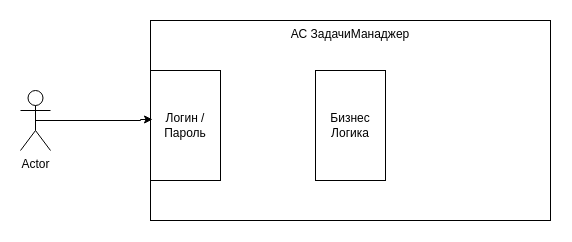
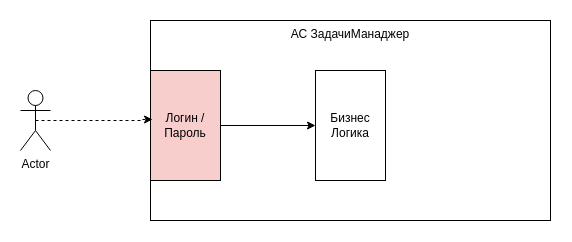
edge "Actor" -> "Логин / Пароль": style solid -> dashed
node "Логин / Пароль": fillcolor #ffffff -> #f8cecc
edge "Логин / Пароль" -> "Бизнес Логика": added
